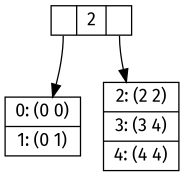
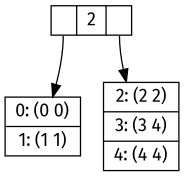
node "0: (0 0)": text "1: (0 1)" -> "1: (1 1)"
